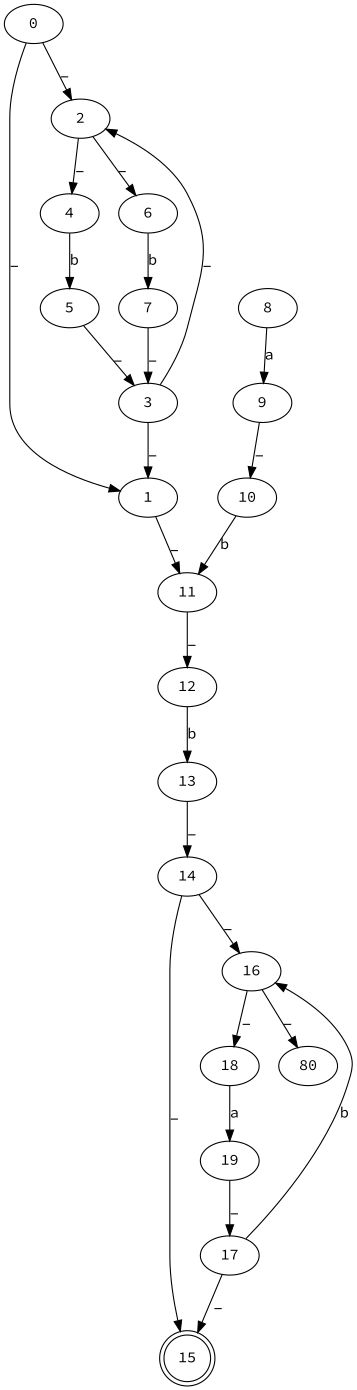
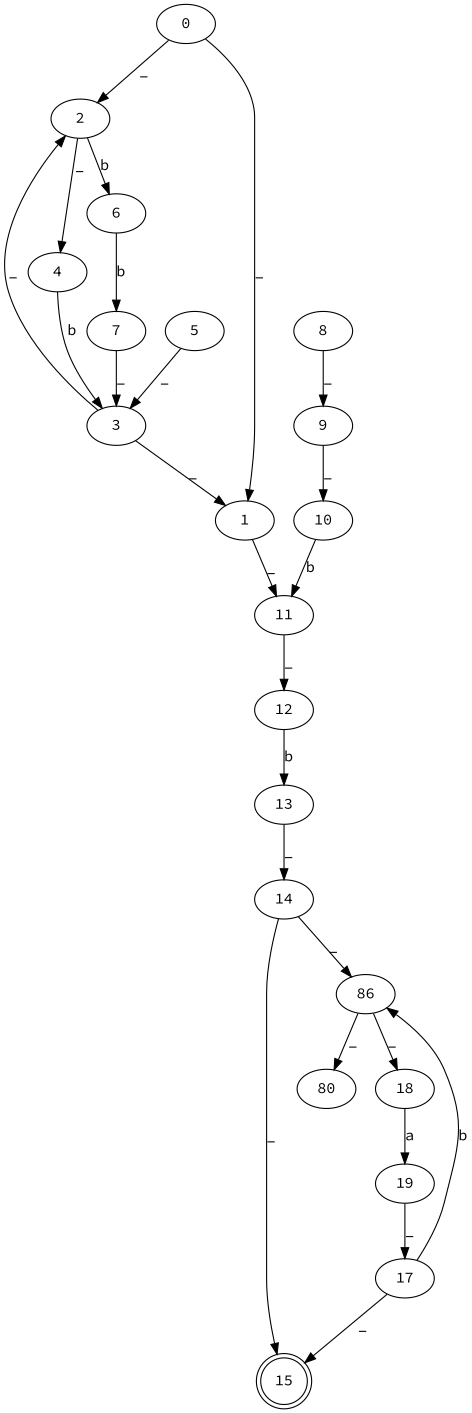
edge "2" -> "6": label "_" -> "b"
edge "4" -> "5": now "4" -> "3"
edge "8" -> "9": label "a" -> "_"
node "16": label "16" -> "86"
